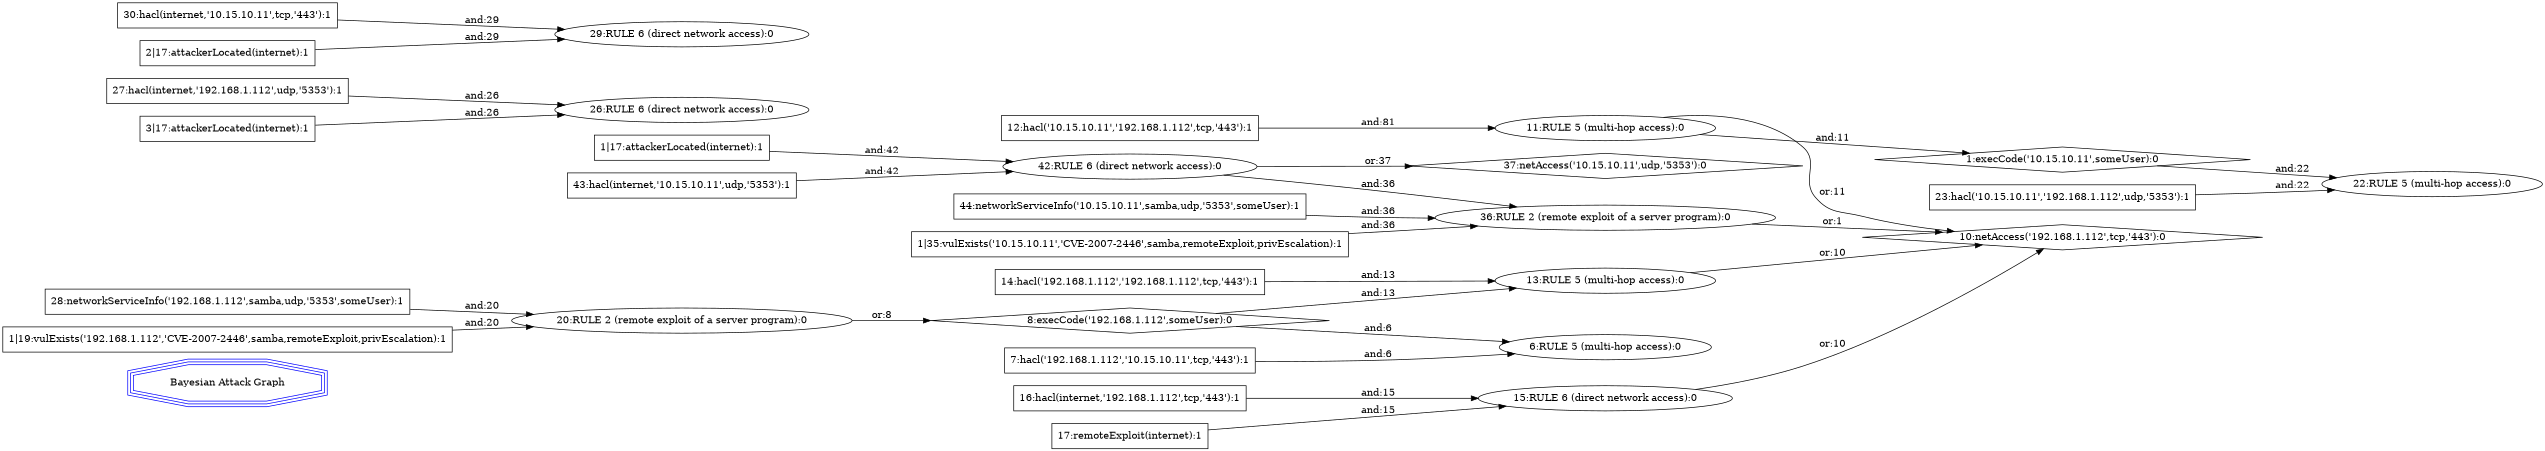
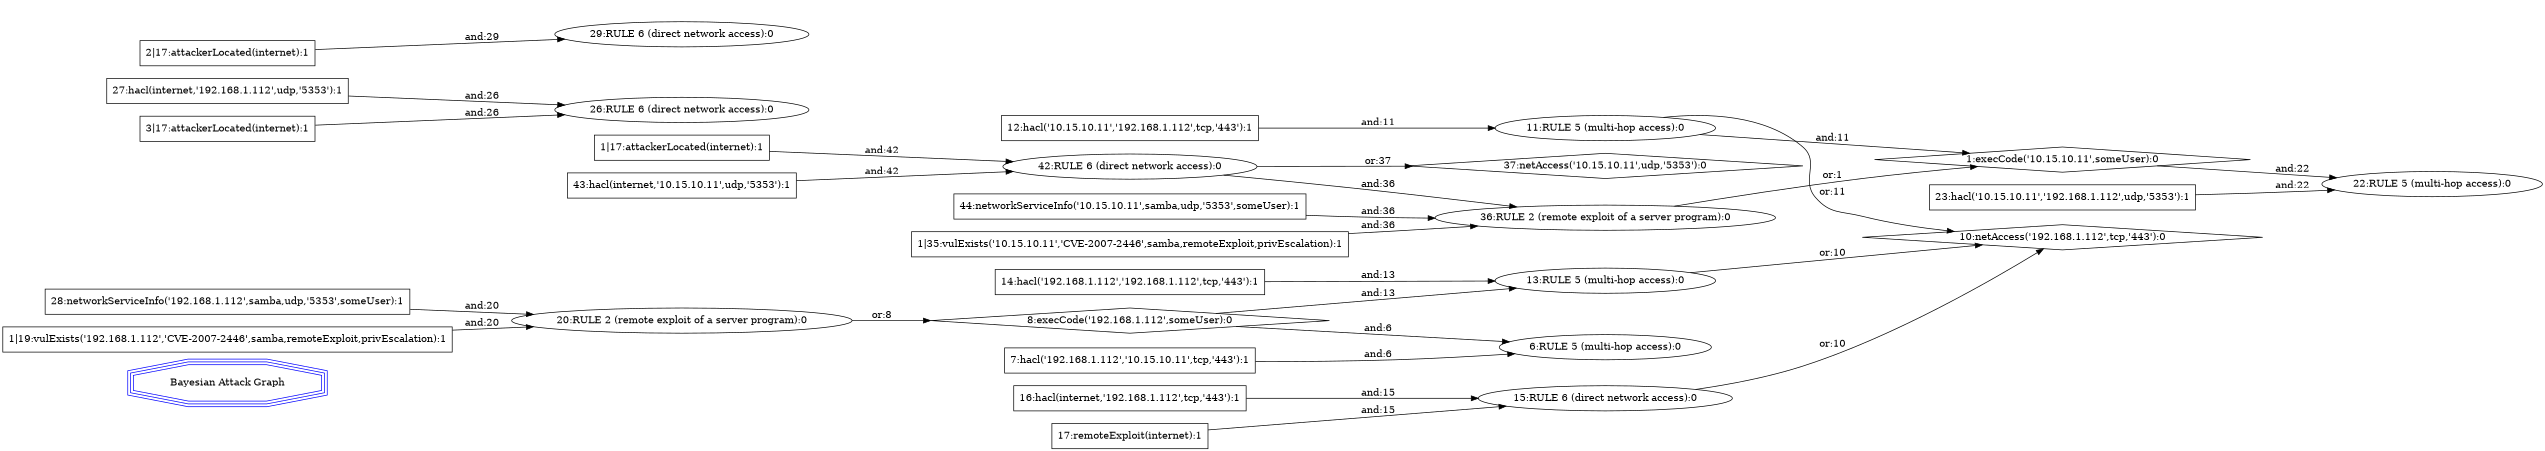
node "30:hacl(internet,'10.15.10.11',tcp,'443'):1": removed
edge "12:hacl('10.15.10.11','192.168.1.112',tcp,'443'):1" -> "11:RULE 5 (multi-hop access):0": label "and:81" -> "and:11"
edge "36:RULE 2 (remote exploit of a server program):0" -> "10:netAccess('192.168.1.112',tcp,'443'):0": now "36:RULE 2 (remote exploit of a server program):0" -> "1:execCode('10.15.10.11',someUser):0"
